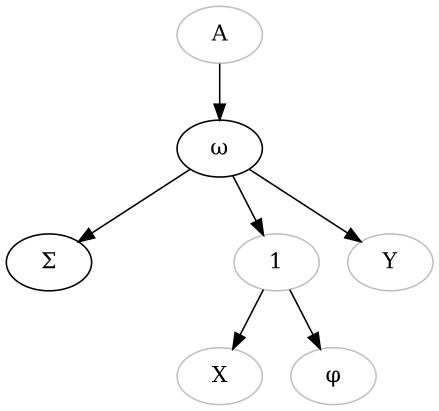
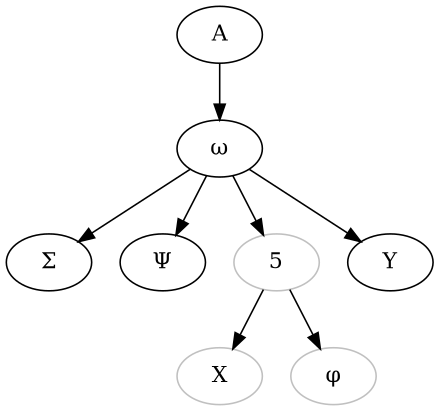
node "A": color grey -> black
node "Ψ": added
node "1": label "1" -> "5"
node "Υ": color grey -> black
